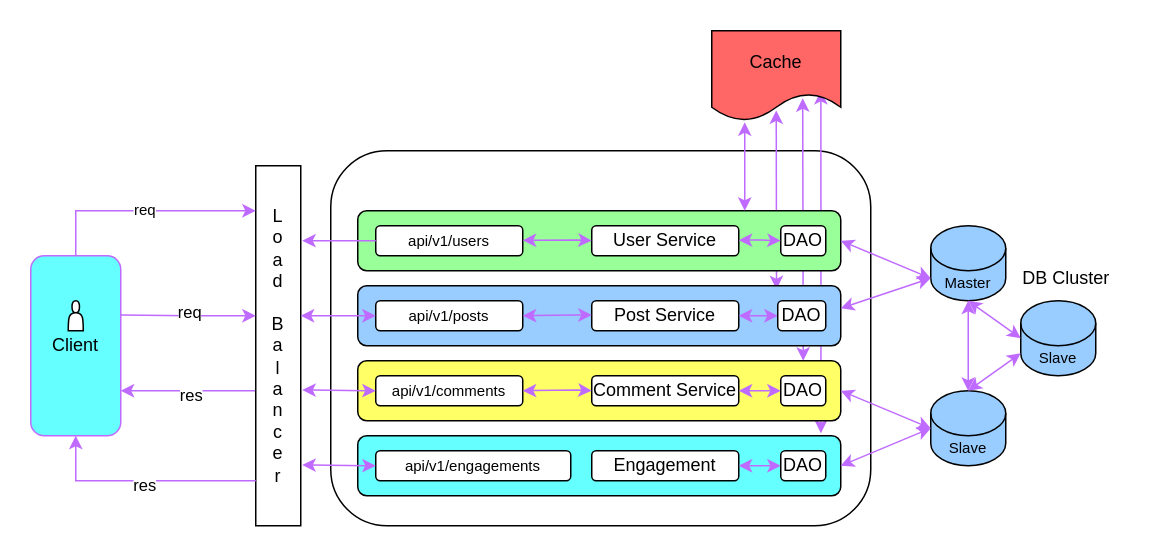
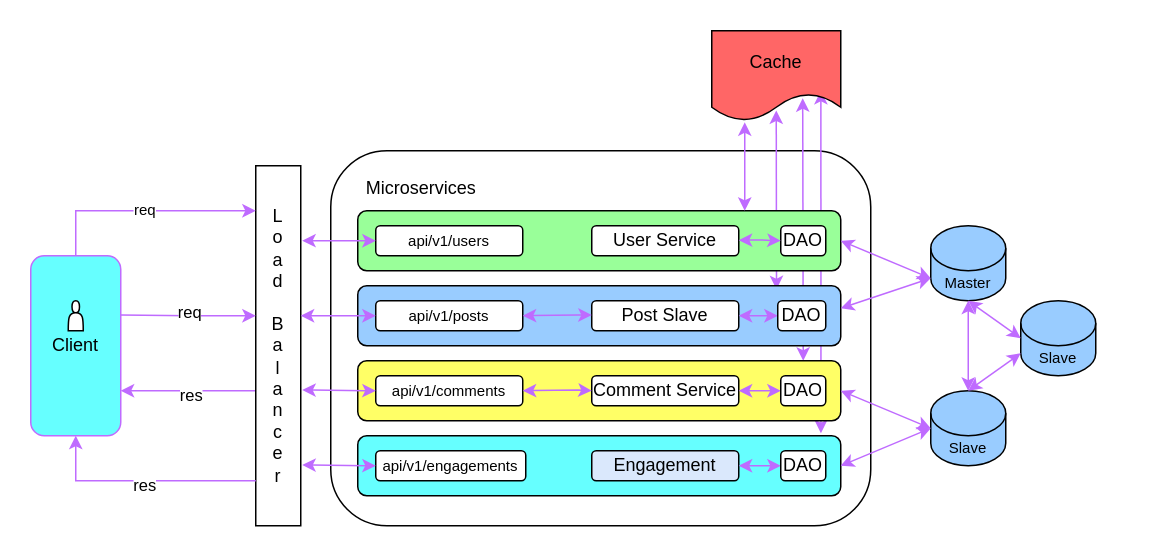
node "Microservices": added
edge "api/v1/users" -- "User Service": removed
edge "api/v1/users" -> "L o a d B a l a n c e r": arrowhead none -> classic
node "DB Cluster": removed
node "Post Service": label "Post Service" -> "Post Slave"
node "api/v1/engagements": size 195x30 -> 150x30
node "Engagement": fillcolor #ffffff -> #dae8fc
